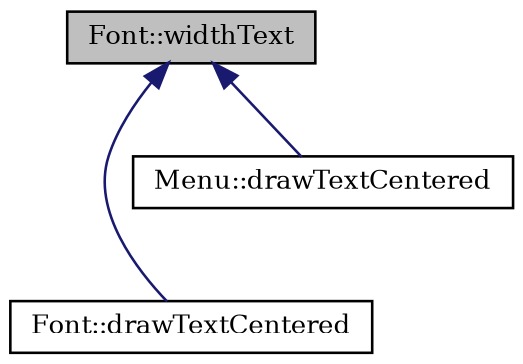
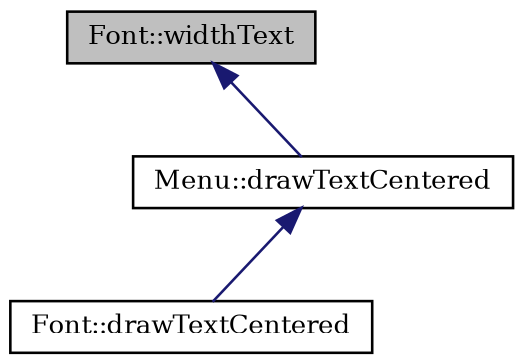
edge "Font::drawTextCentered" -> "Font::widthText": now "Font::drawTextCentered" -> "Menu::drawTextCentered"
